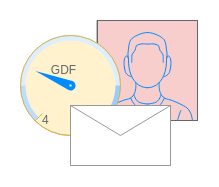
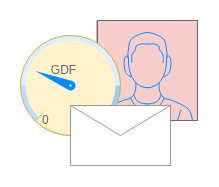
node "4": label "4" -> "0"
